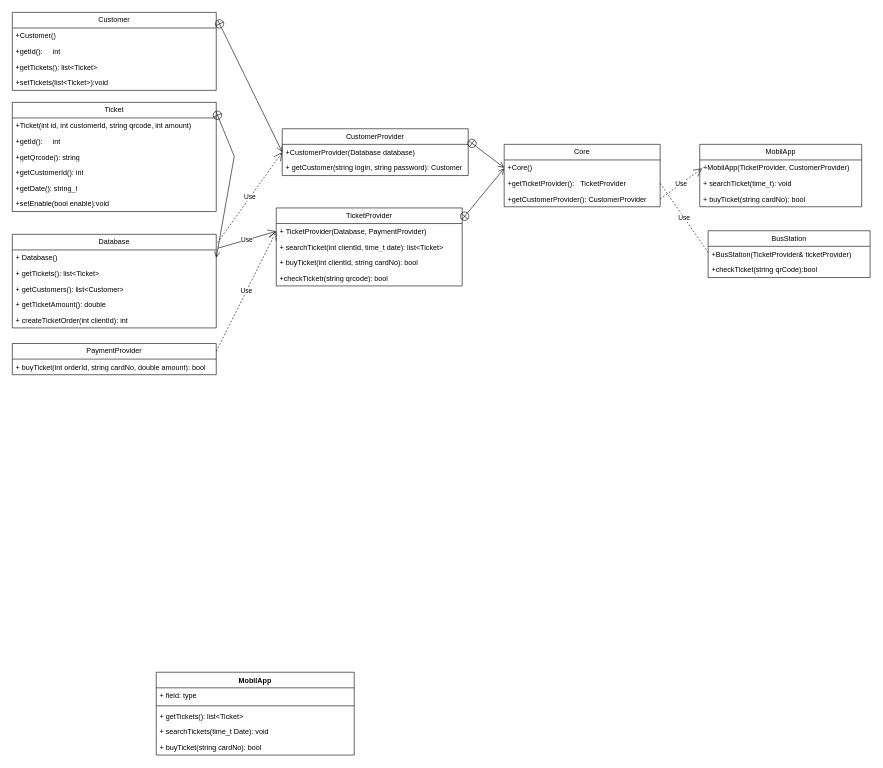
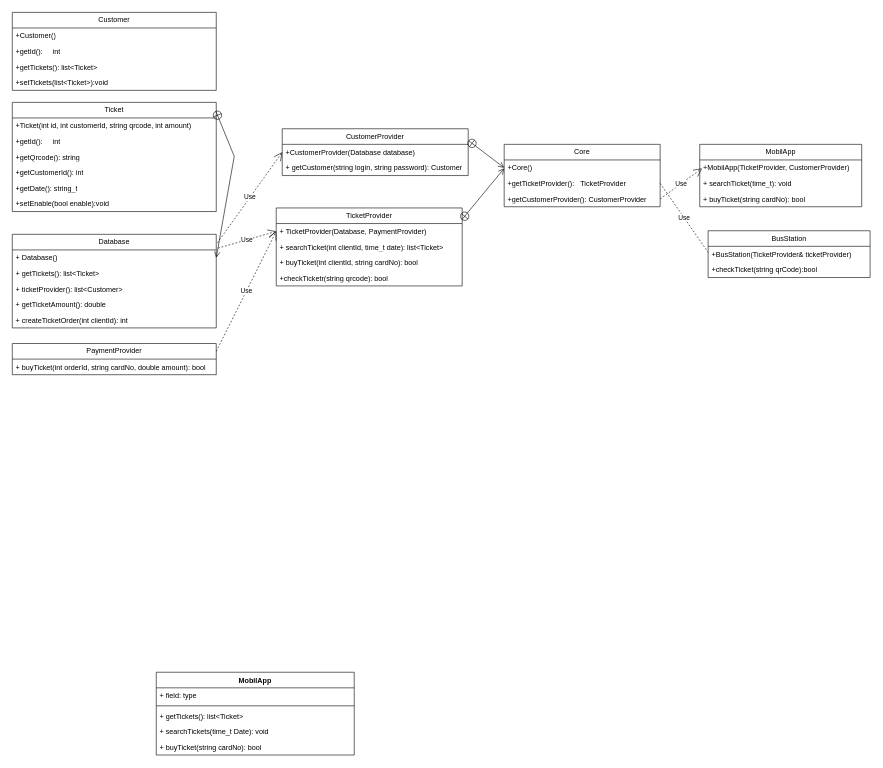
edge "Customer" -- "+CustomerProvider(Database database)": removed
edge "+ Database()" -> "+ TicketProvider(Database, PaymentProvider)": style solid -> dashed
node "+ getCustomers(): list<Customer>": label "+ getCustomers(): list<Customer>" -> "+ ticketProvider(): list<Customer>"
